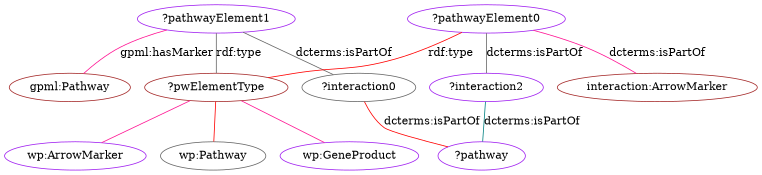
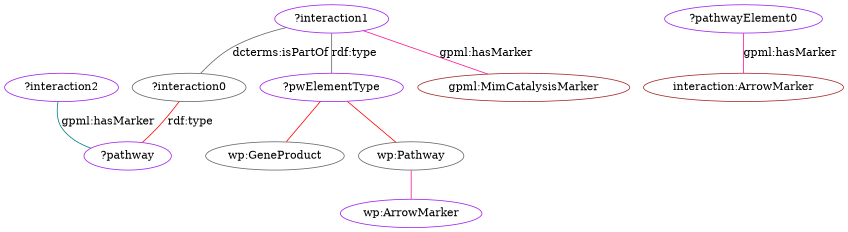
node "?pathwayElement1": label "?pathwayElement1" -> "?interaction1"
edge "?pathwayElement0" -- "?interaction2": removed, label "dcterms:isPartOf"
edge "?pathwayElement0" -- "interaction:ArrowMarker": label "dcterms:isPartOf" -> "gpml:hasMarker"
edge "?pathwayElement0" -- "?pwElementType": removed, label "rdf:type"
node "gpml:Pathway": label "gpml:Pathway" -> "gpml:MimCatalysisMarker"
node "?pwElementType": color brown -> purple
edge "?pwElementType" -- "wp:ArrowMarker": now "wp:Pathway" -- "wp:ArrowMarker"
edge "?pwElementType" -- "wp:GeneProduct": color deeppink -> red
edge "?interaction0" -- "?pathway": label "dcterms:isPartOf" -> "rdf:type"
edge "?interaction2" -- "?pathway": label "dcterms:isPartOf" -> "gpml:hasMarker"
node "wp:GeneProduct": color purple -> gray40
